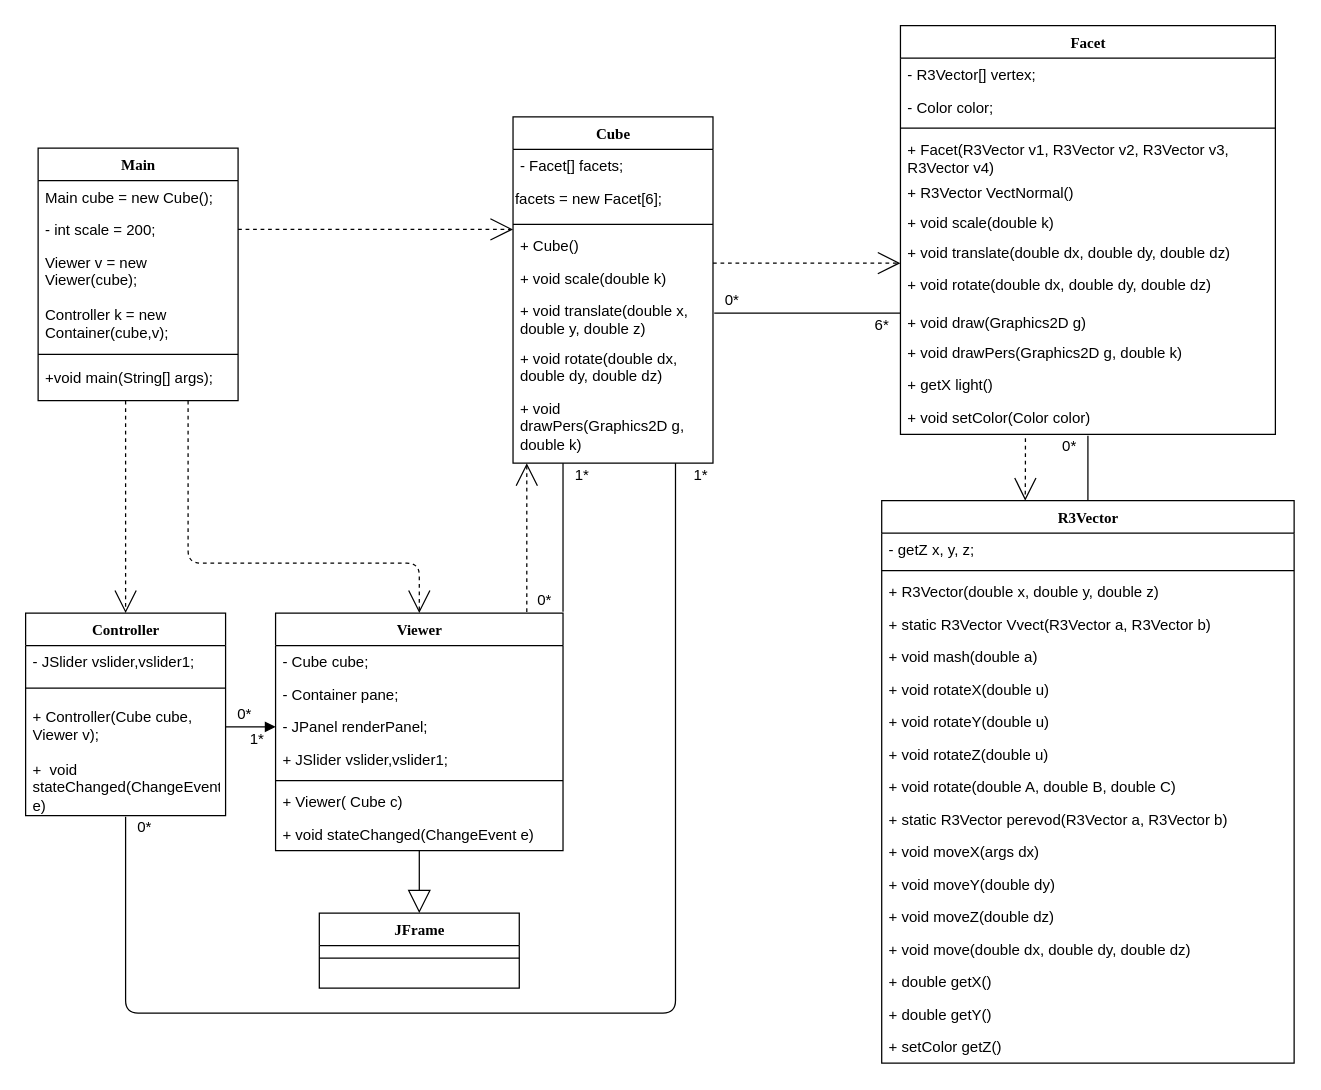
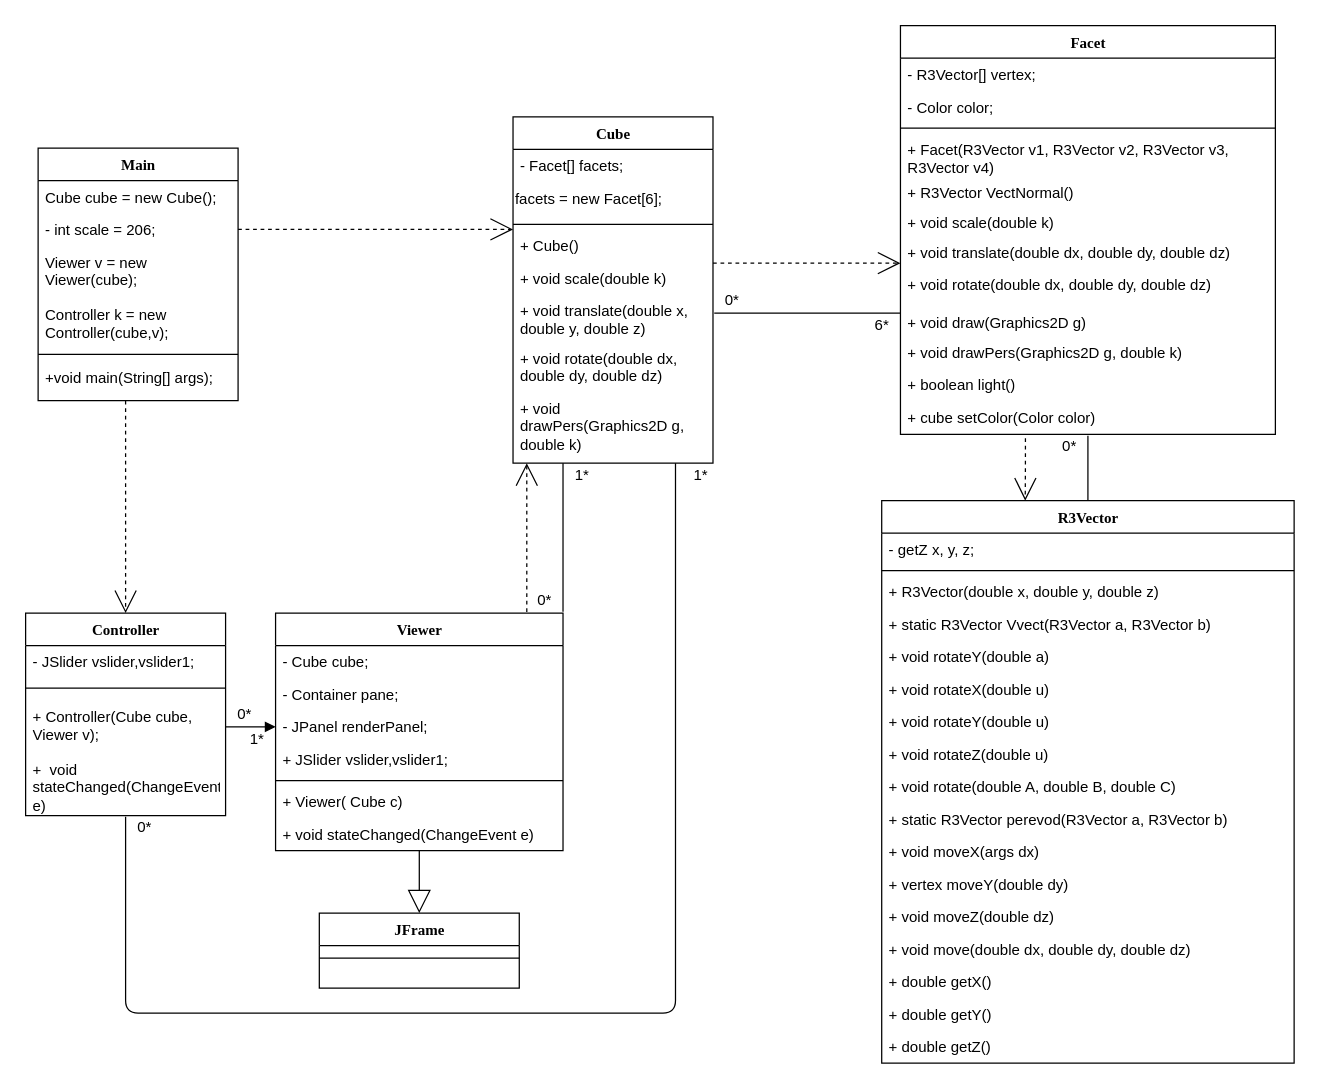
node "Main cube = new Cube();": label "Main cube = new Cube();" -> "Cube cube = new Cube();"
node "- int scale = 200;": label "- int scale = 200;" -> "- int scale = 206;"
node "Controller k = new Container(cube,v);": label "Controller k = new Container(cube,v);" -> "Controller k = new Controller(cube,v);"
node "+ getX light()": label "+ getX light()" -> "+ boolean light()"
node "+ void setColor(Color color)": label "+ void setColor(Color color)" -> "+ cube setColor(Color color)"
edge "Main" -> "Viewer": removed
node "+ void mash(double a)": label "+ void mash(double a)" -> "+ void rotateY(double a)"
node "+ void moveY(double dy)": label "+ void moveY(double dy)" -> "+ vertex moveY(double dy)"
node "+ setColor getZ()": label "+ setColor getZ()" -> "+ double getZ()"
